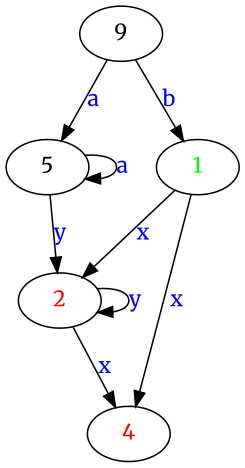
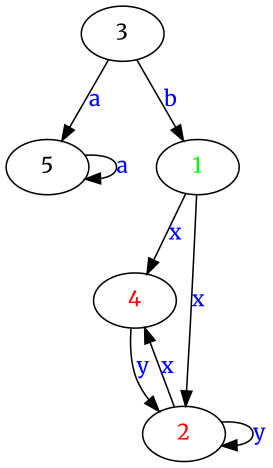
node "9": label "9" -> "3"
edge "5" -> "2": now "4" -> "2"
